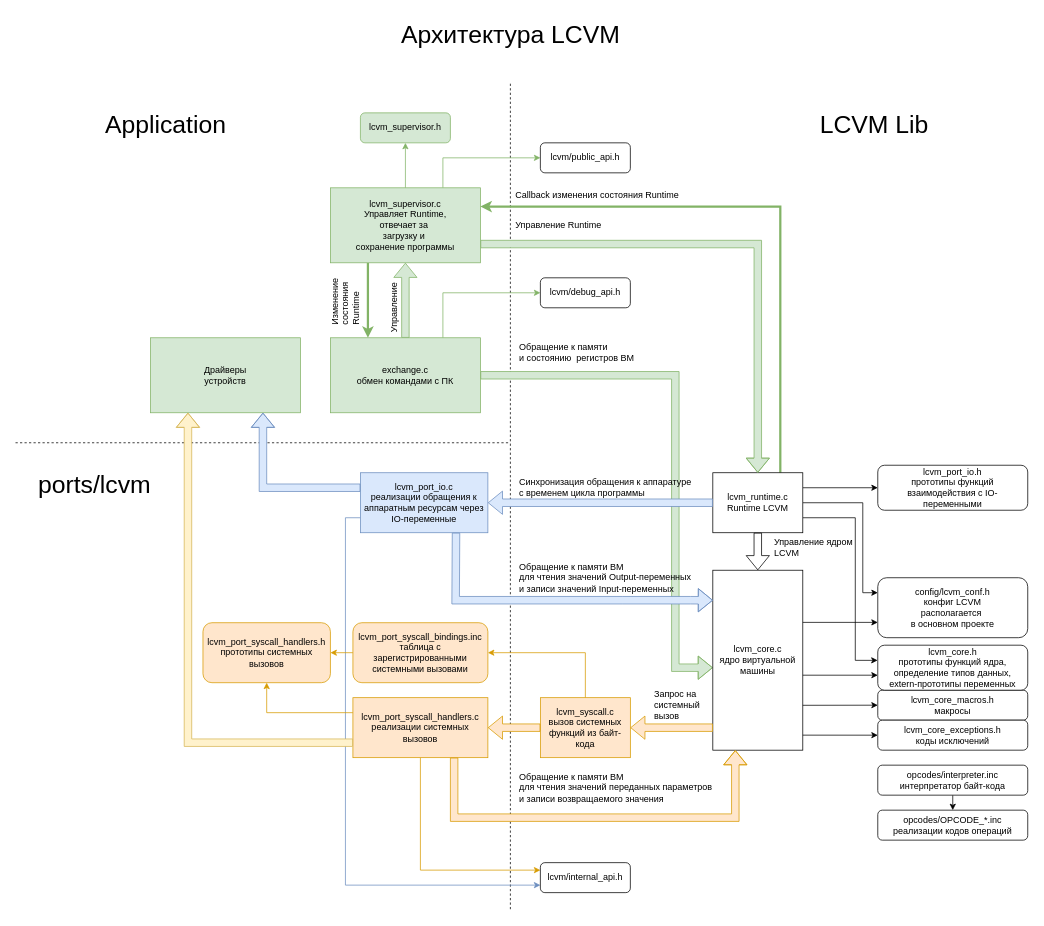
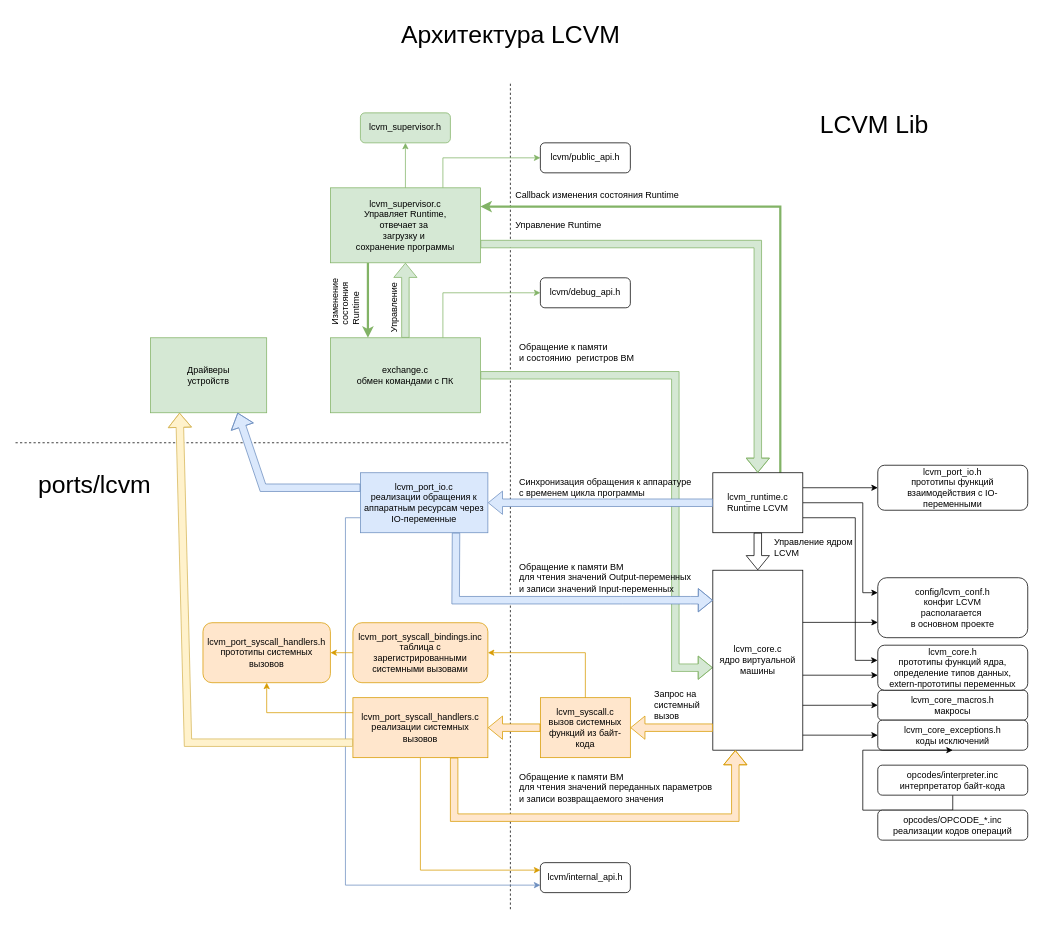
node "Application": removed
node "Драйверы устройств": size 150x75 -> 116x75
edge "opcodes/interpreter.inc интерпретатор байт-кода" -> "opcodes/OPCODE_*.inc реализации кодов операций": now "opcodes/interpreter.inc интерпретатор байт-кода" -> "lcvm_core_exceptions.h коды исключений"
